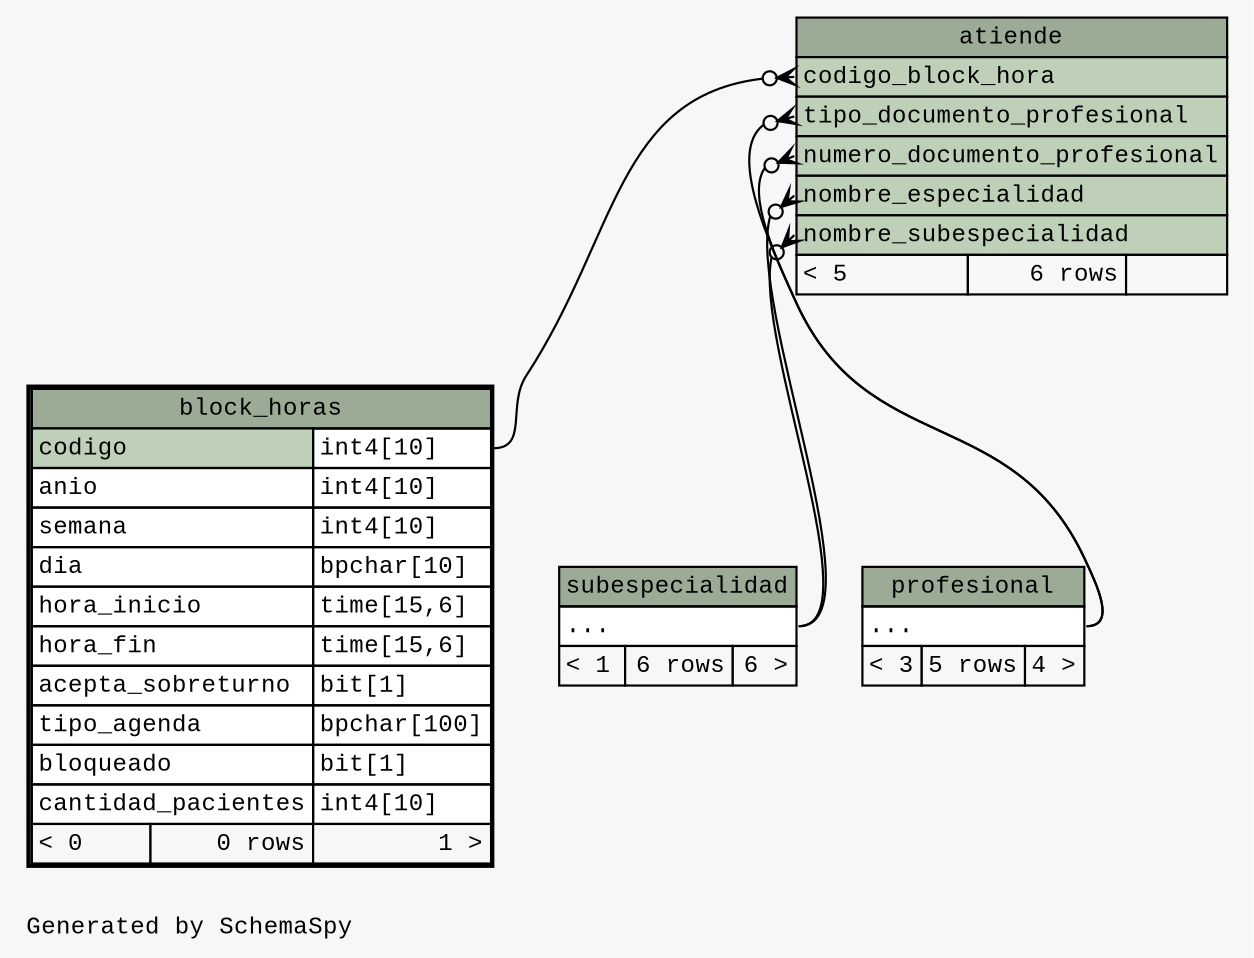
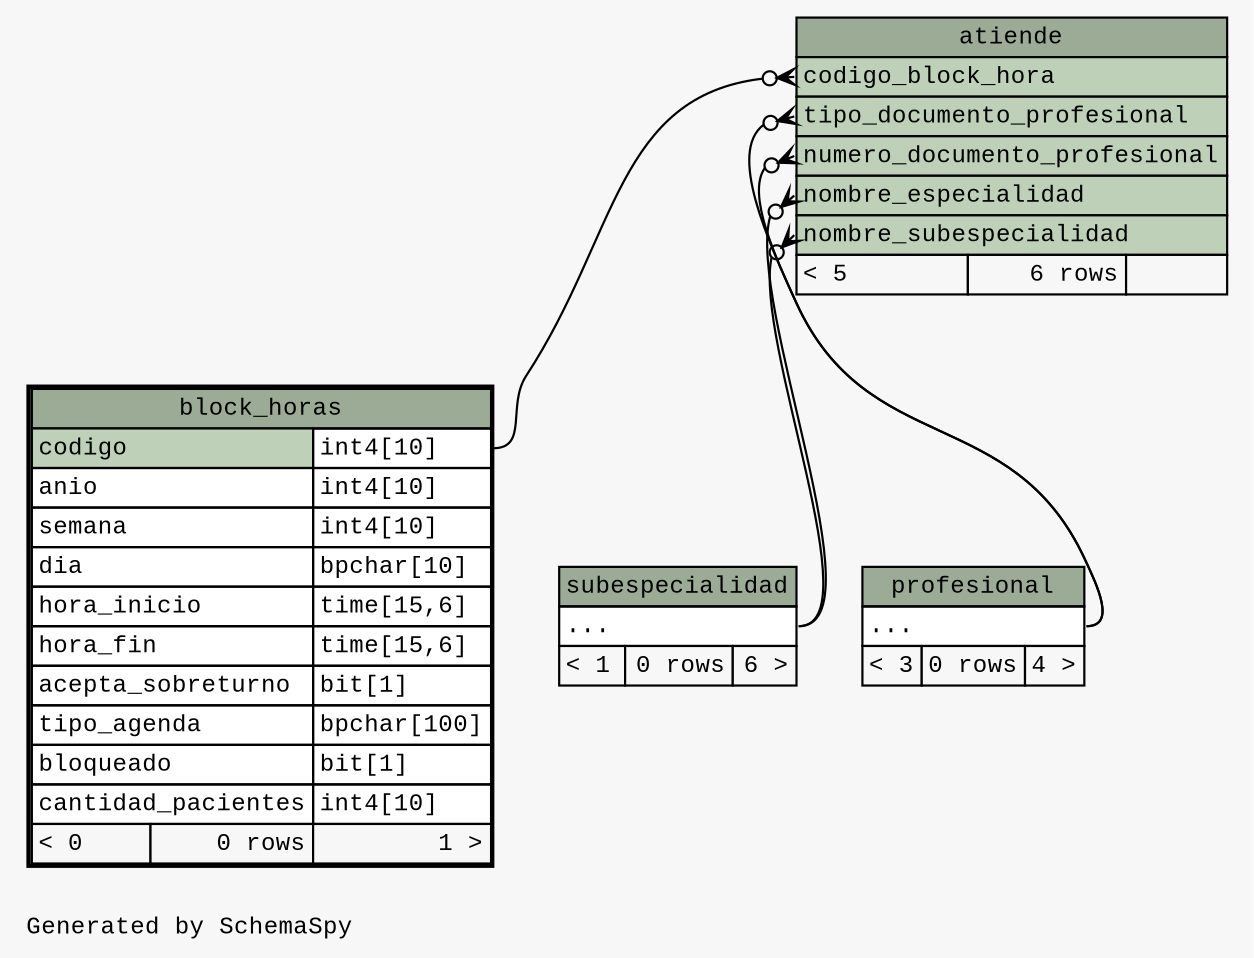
node "subespecialidad": text "6 rows" -> "0 rows"
node "profesional": text "5 rows" -> "0 rows"
